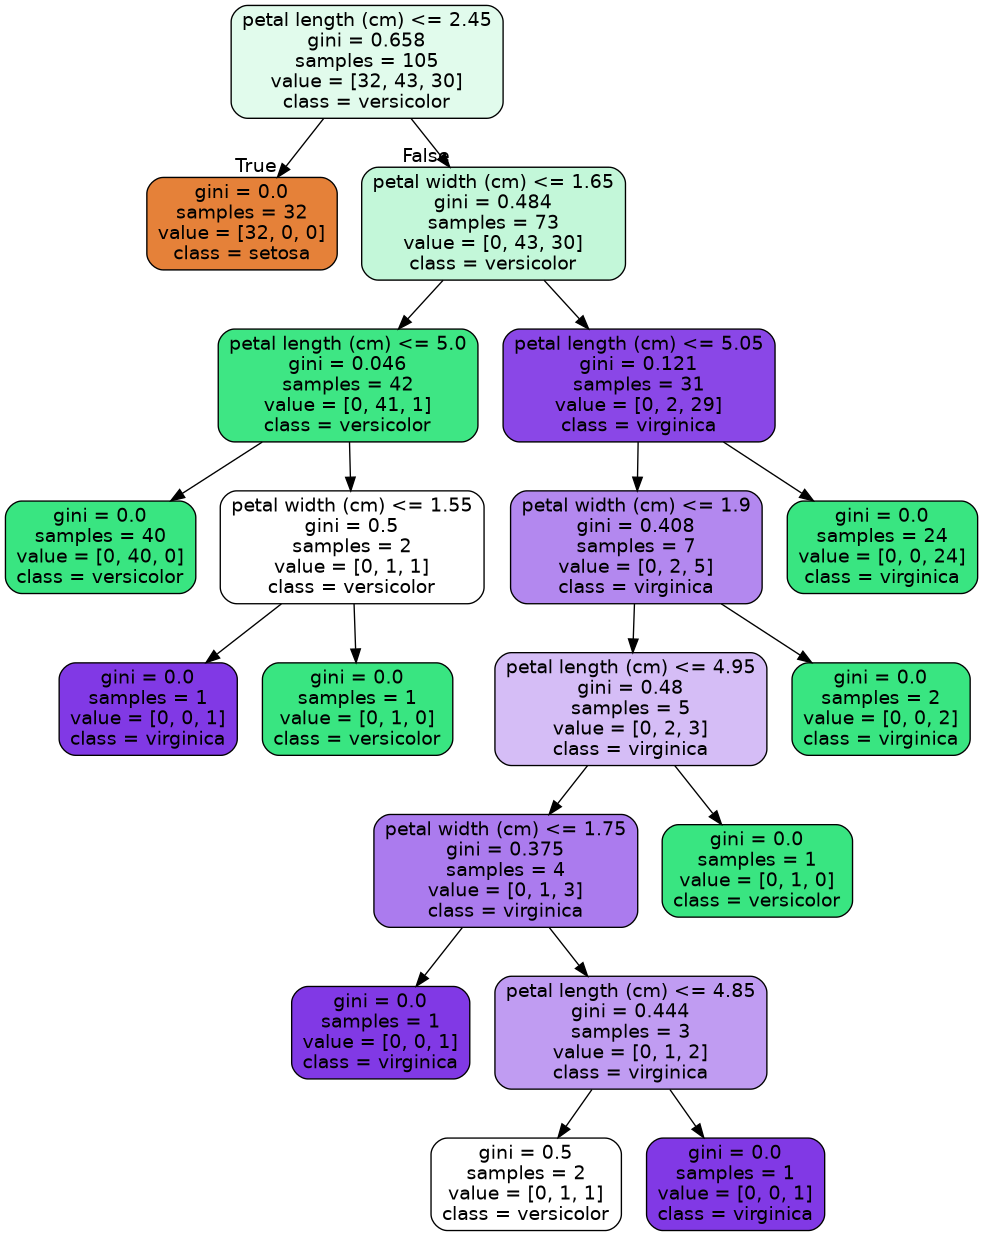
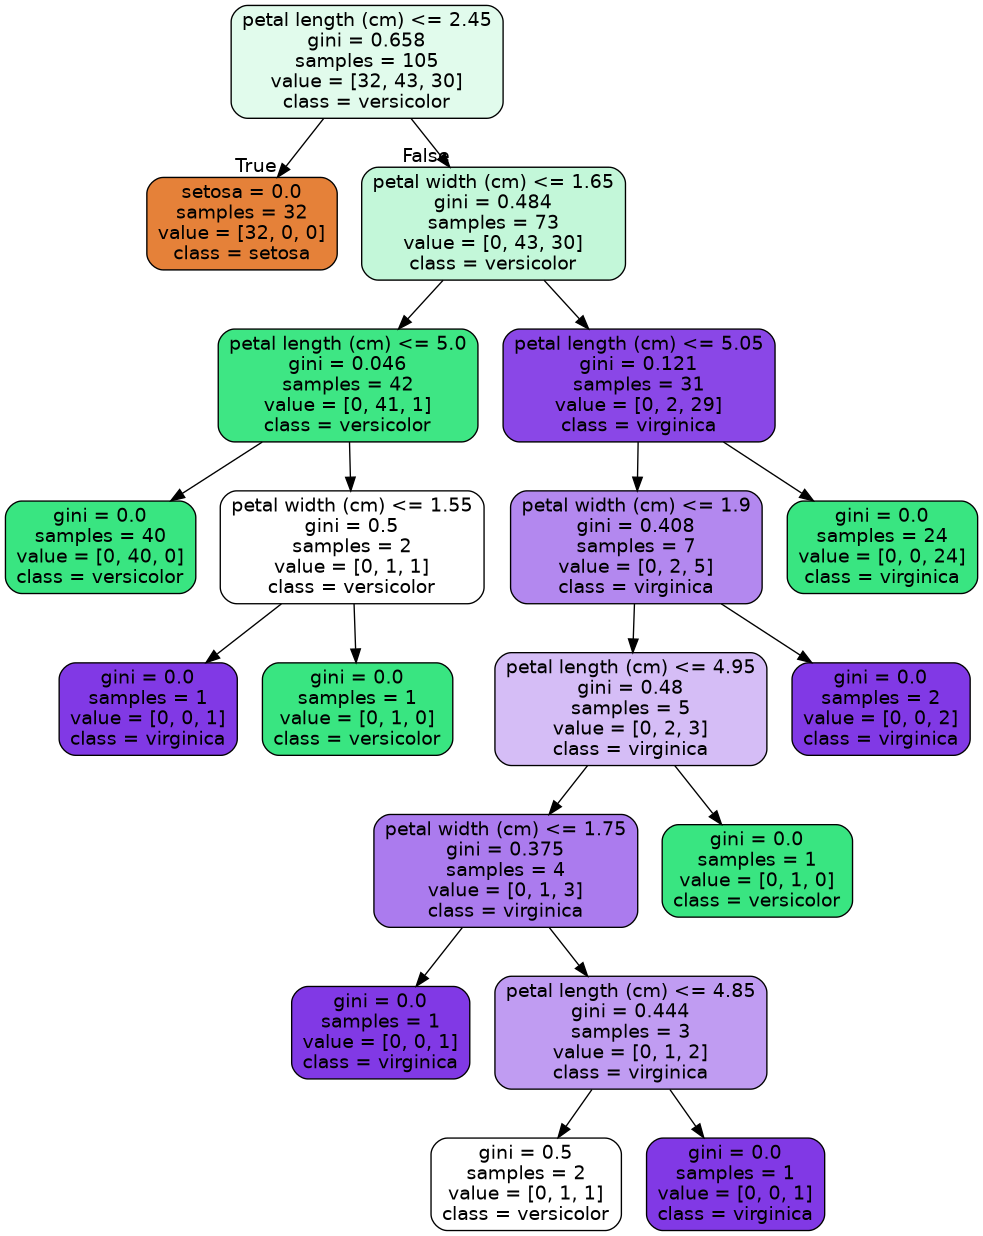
node "gini = 0.0 samples = 32 value = [32, 0, 0] class = setosa": label "gini = 0.0 samples = 32 value = [32, 0, 0] class = setosa" -> "setosa = 0.0 samples = 32 value = [32, 0, 0] class = setosa"
node "gini = 0.0 samples = 2 value = [0, 0, 2] class = virginica": fillcolor #39e581 -> #8139e5
